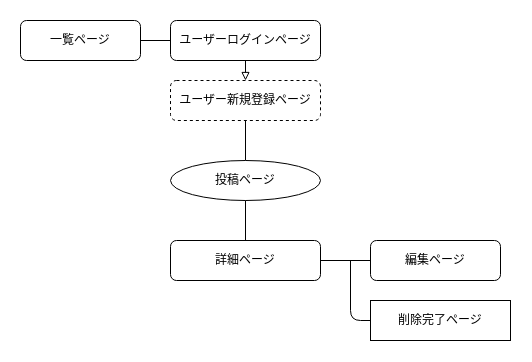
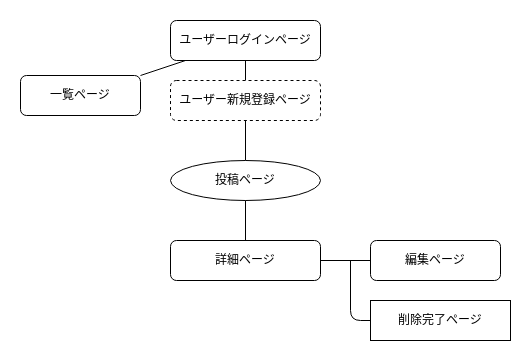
node "一覧ページ": moved (81, 41) -> (81, 96)
edge "ユーザーログインページ" -> "ユーザー新規登録ページ": arrowhead block -> none
